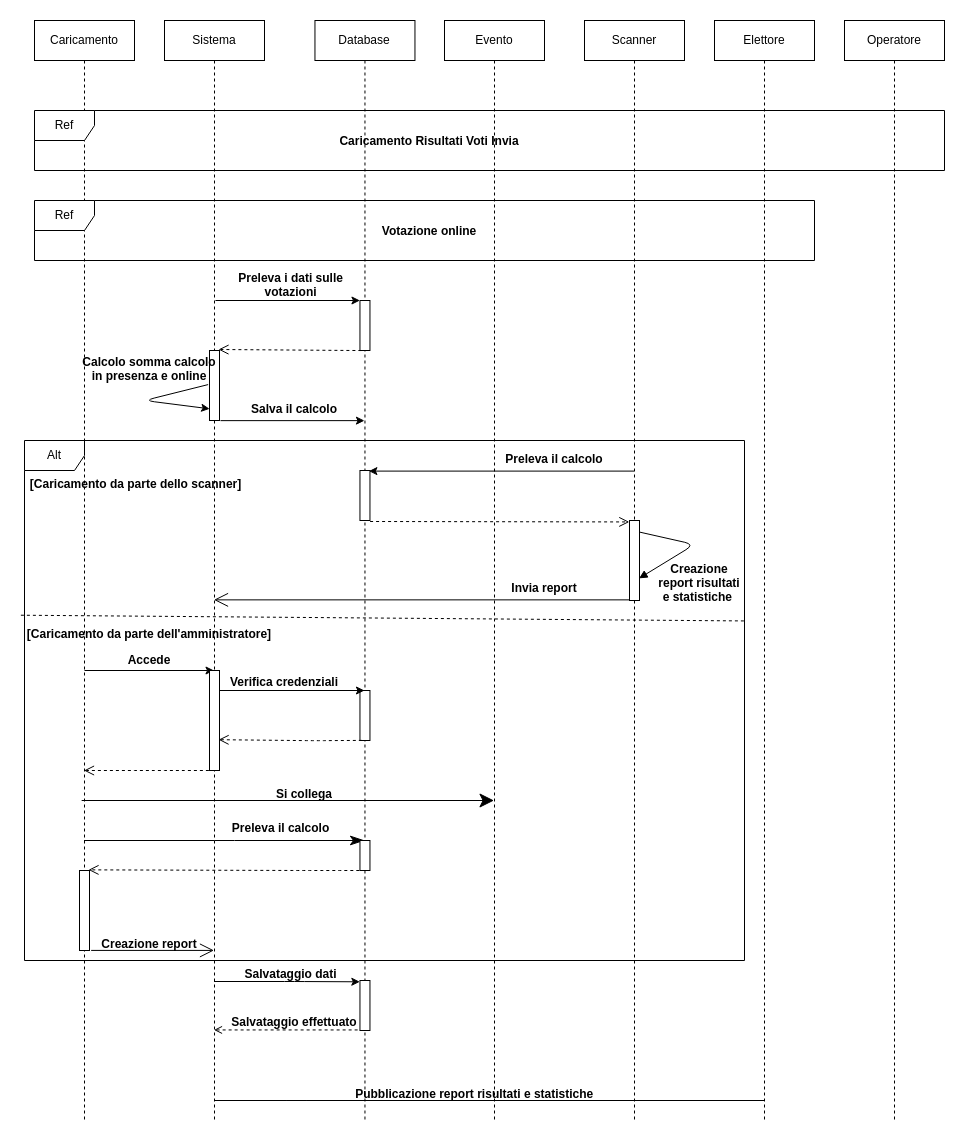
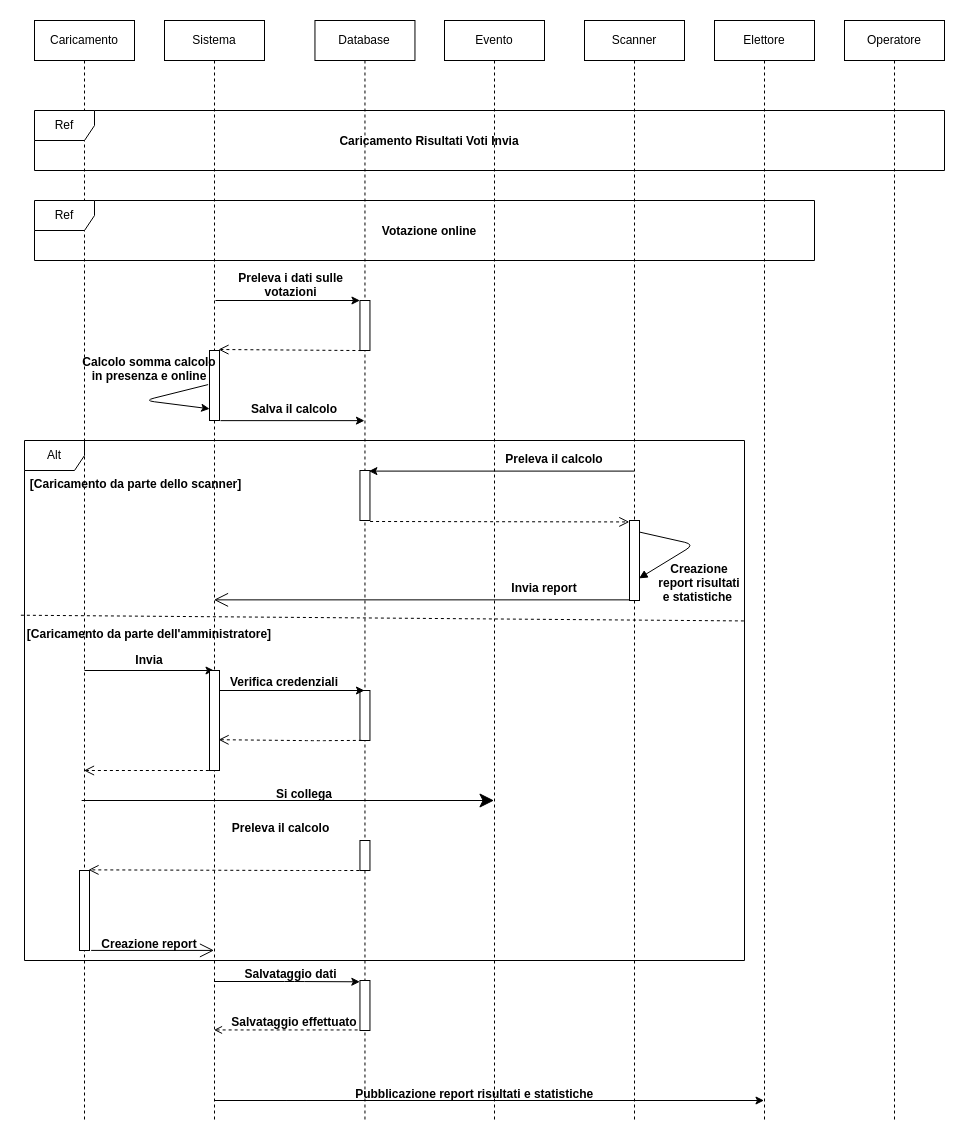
node "Accede": label "Accede" -> "Invia"
edge "Caricamento" -> "Database": removed
edge "Sistema" -- "Elettore": arrowhead none -> classic
